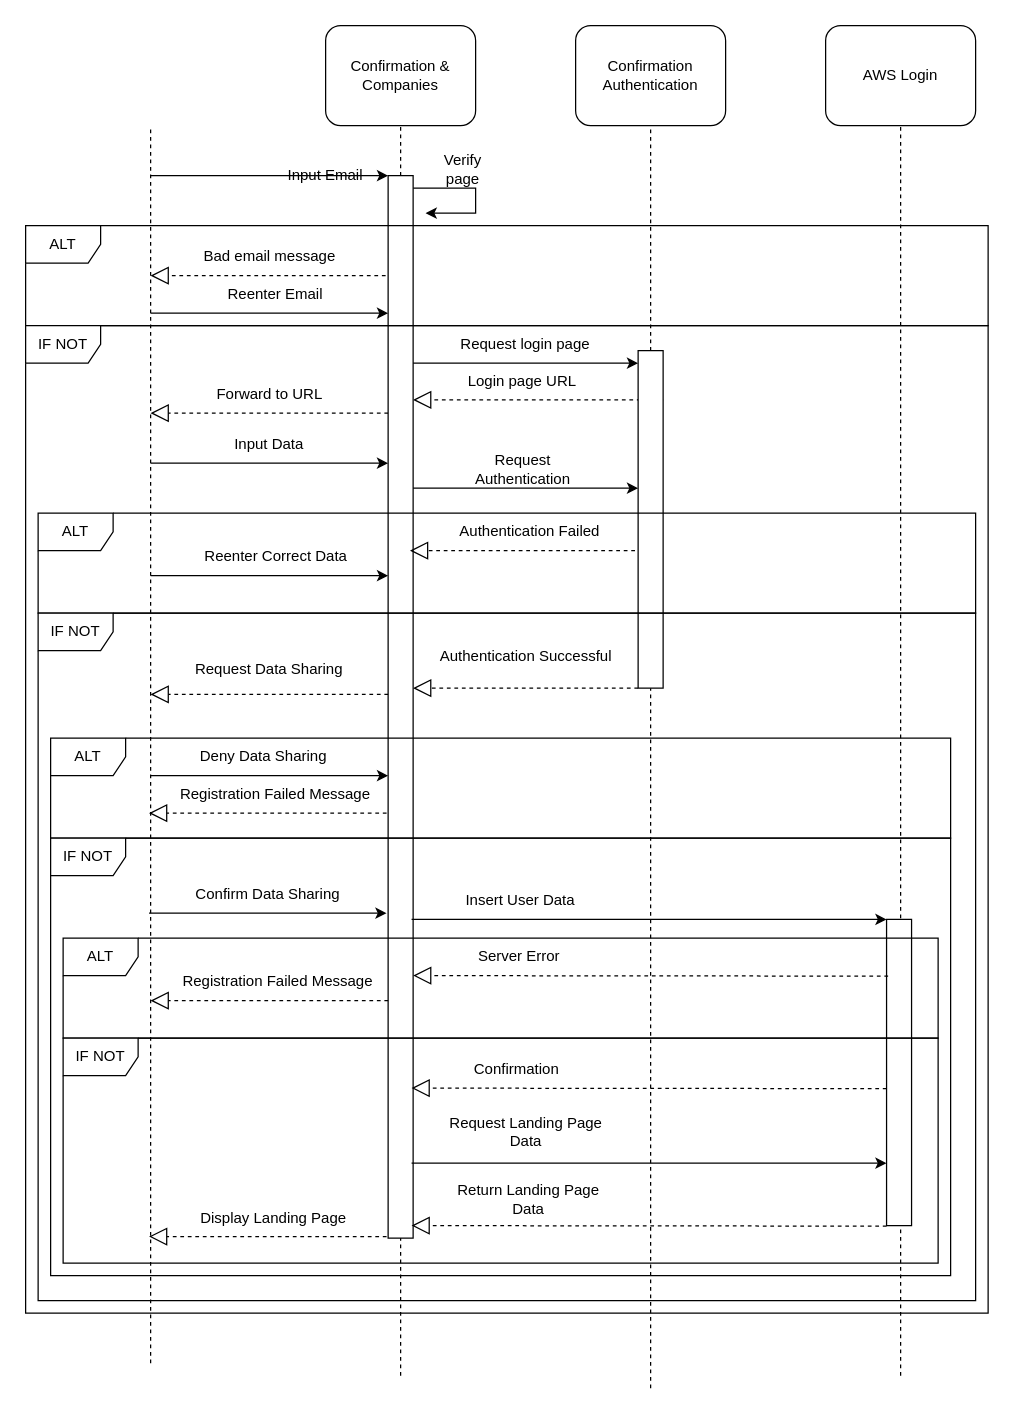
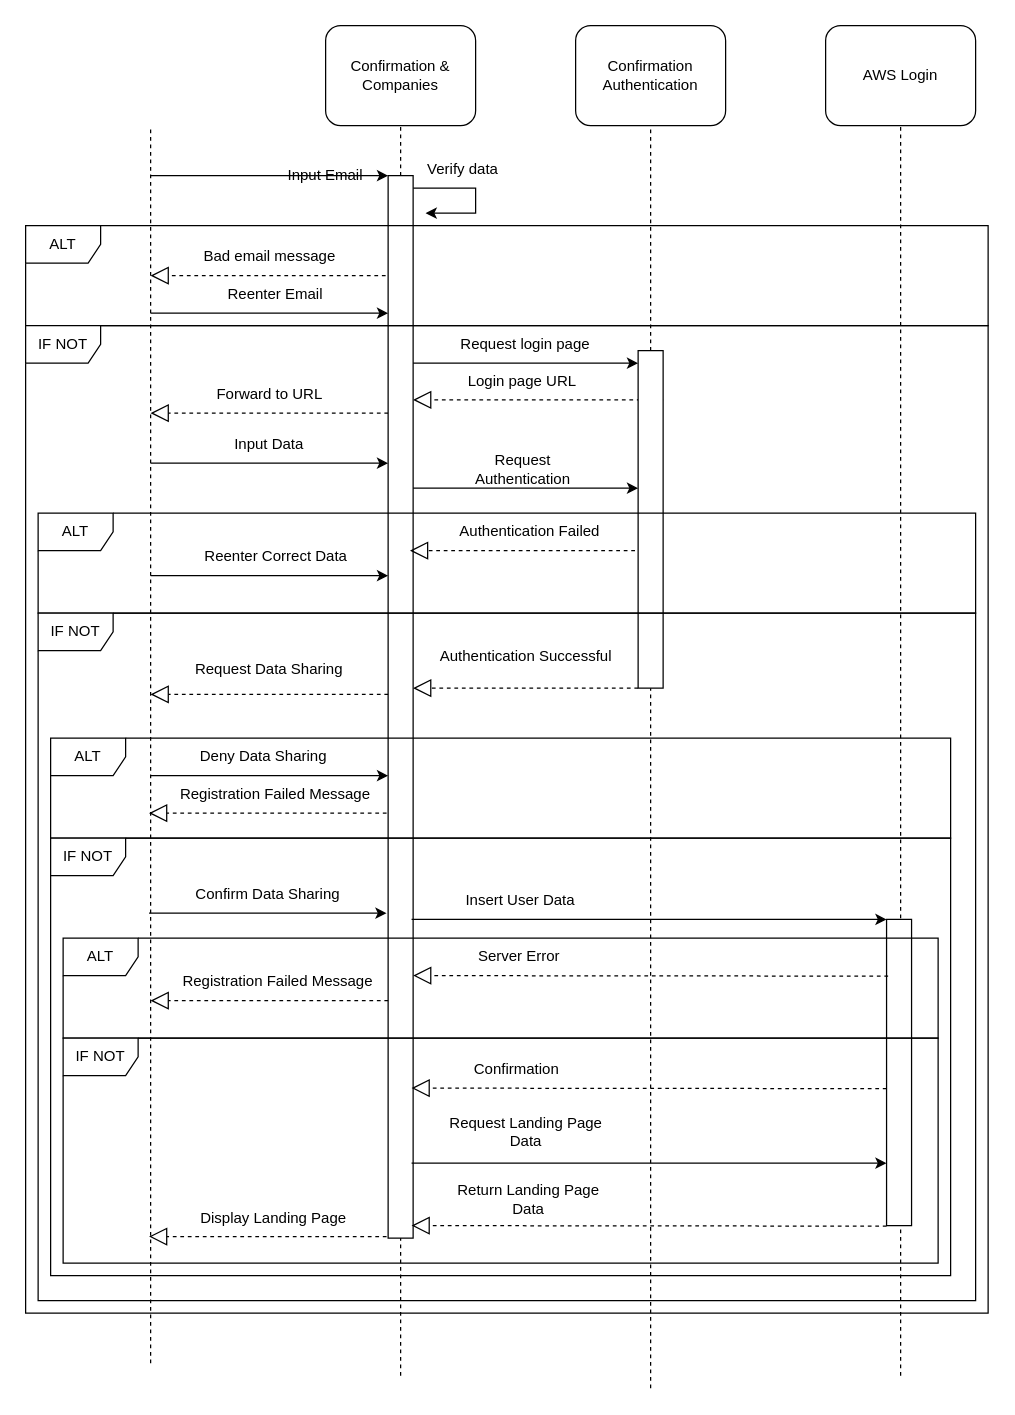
node "Verify page": label "Verify page" -> "Verify data"
